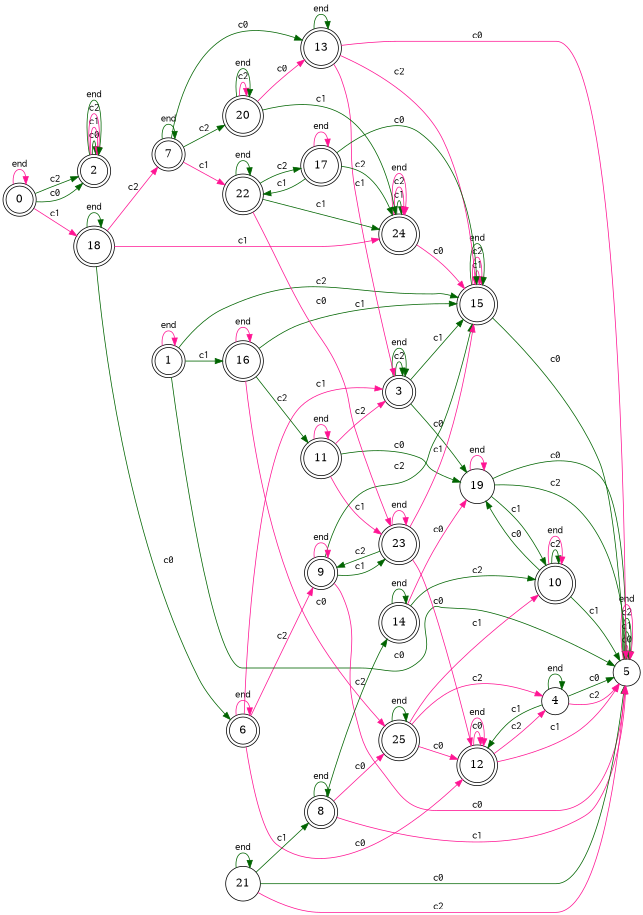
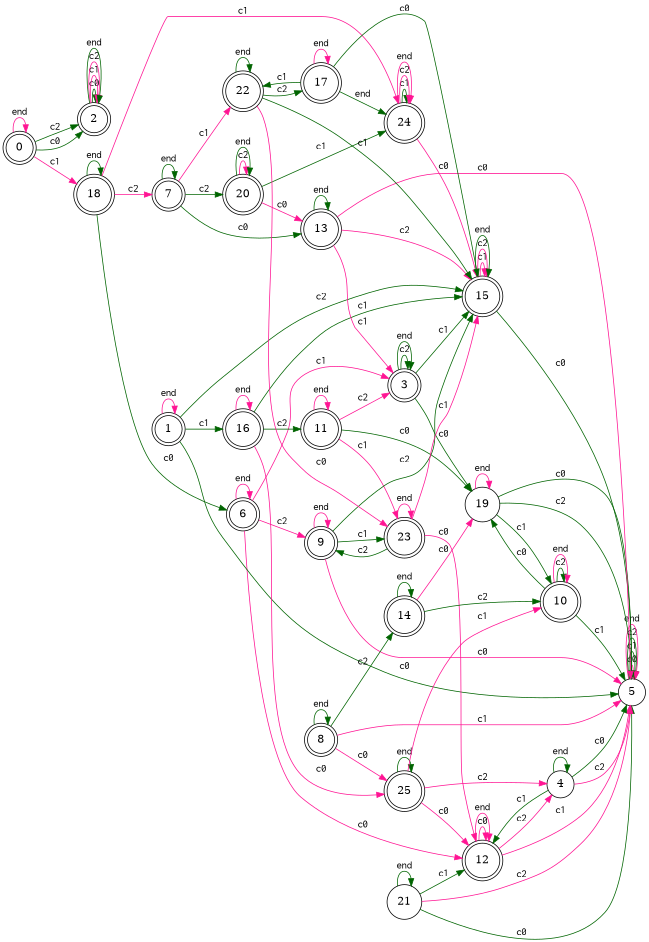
edge "17" -> "24": label "c2" -> "end"
edge "22" -> "24": now "22" -> "15"
edge "21" -> "8": now "21" -> "12"
